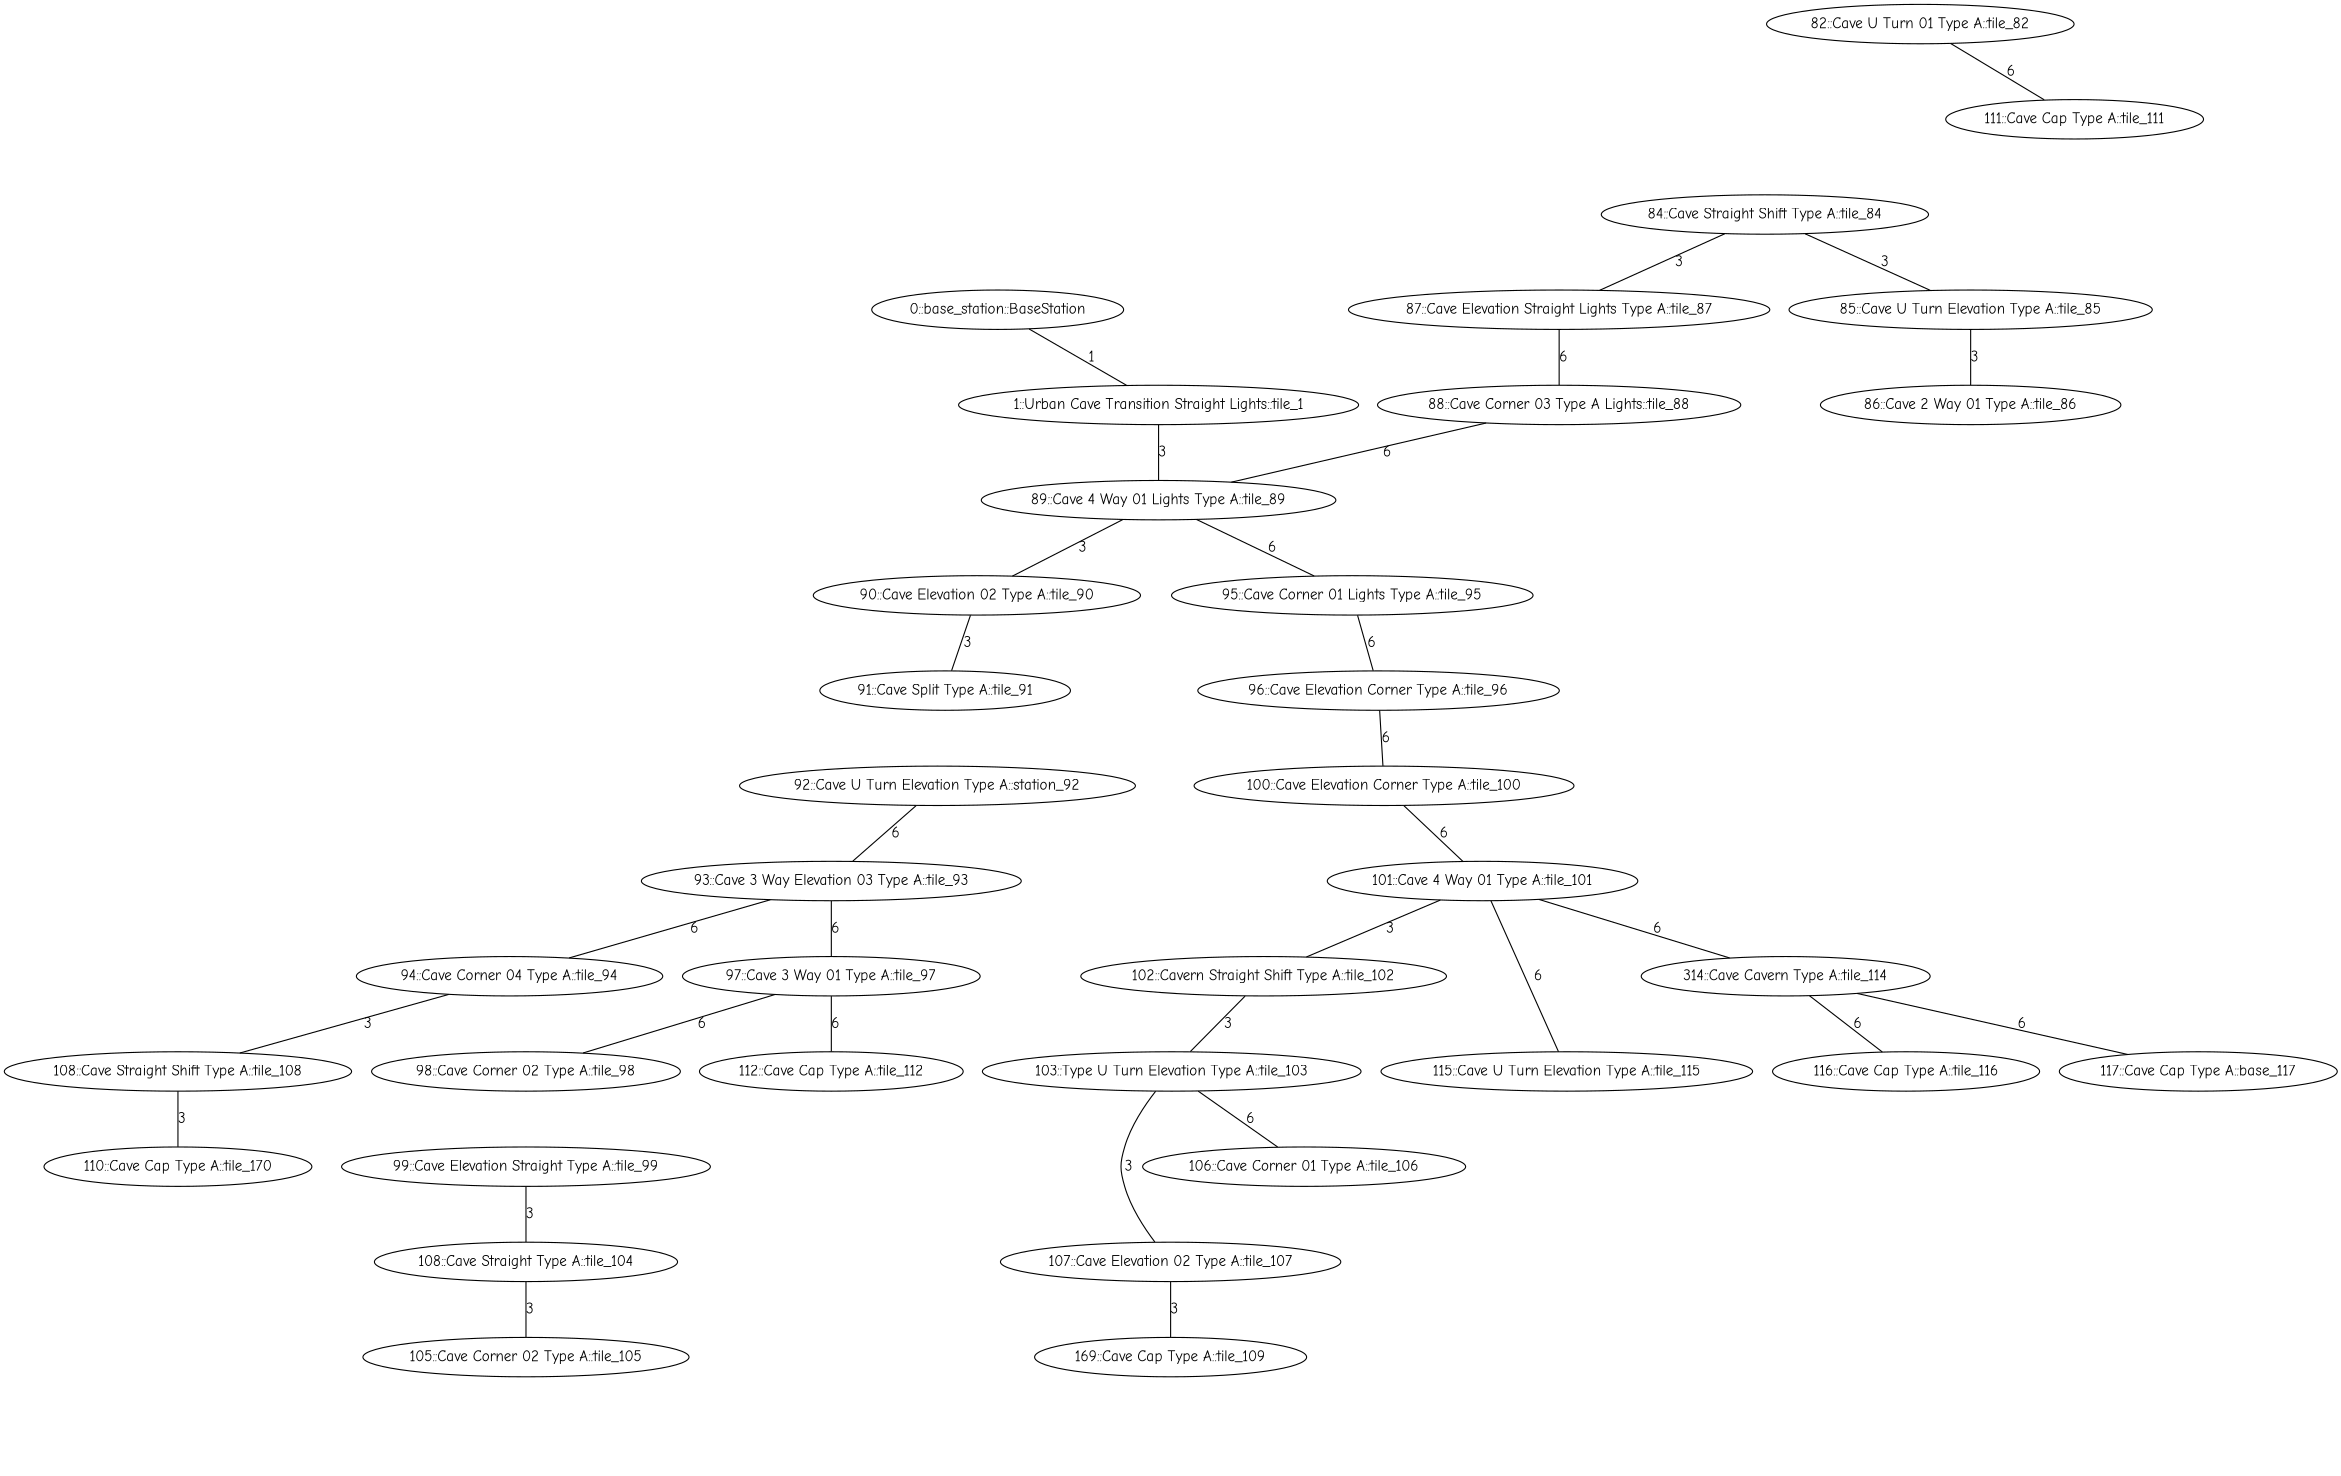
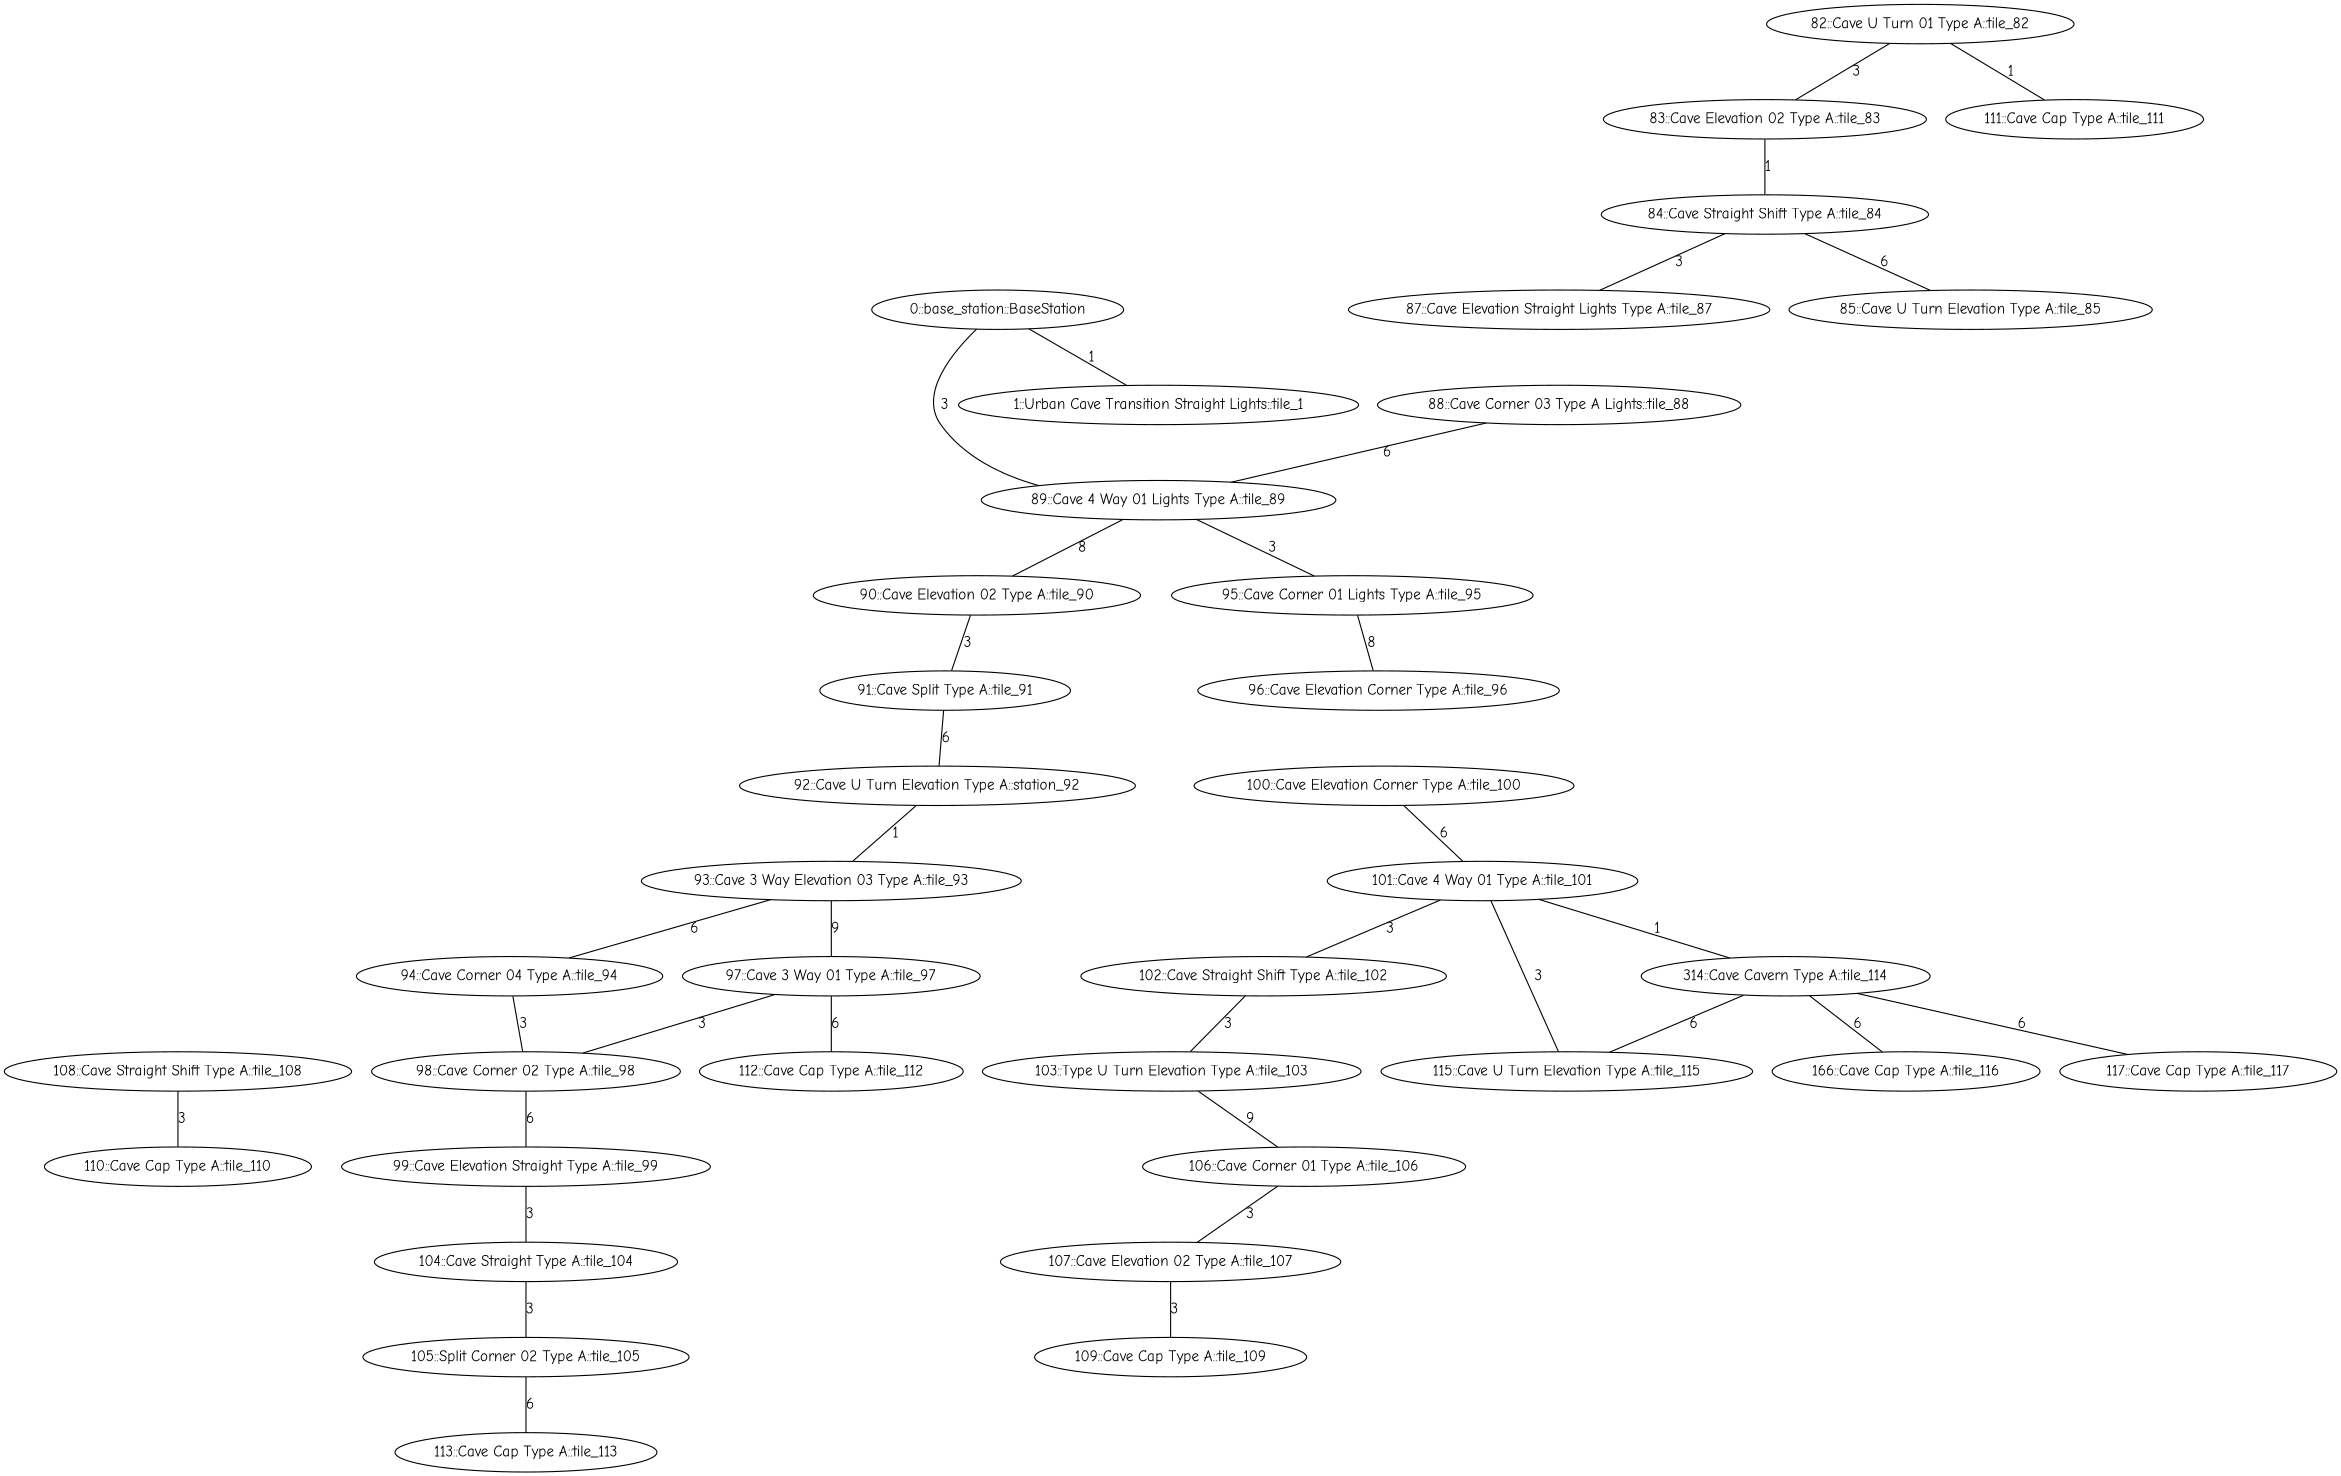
edge "82::Cave U Turn 01 Type A::tile_82" -- "111::Cave Cap Type A::tile_111": label "6" -> "1"
node "83::Cave Elevation 02 Type A::tile_83": added
edge "84::Cave Straight Shift Type A::tile_84" -- "85::Cave U Turn Elevation Type A::tile_85": label "3" -> "6"
edge "87::Cave Elevation Straight Lights Type A::tile_87" -- "88::Cave Corner 03 Type A Lights::tile_88": removed, label "6"
node "86::Cave 2 Way 01 Type A::tile_86": removed
edge "1::Urban Cave Transition Straight Lights::tile_1" -- "89::Cave 4 Way 01 Lights Type A::tile_89": now "0::base_station::BaseStation" -- "89::Cave 4 Way 01 Lights Type A::tile_89"
edge "89::Cave 4 Way 01 Lights Type A::tile_89" -- "90::Cave Elevation 02 Type A::tile_90": label "3" -> "8"
edge "89::Cave 4 Way 01 Lights Type A::tile_89" -- "95::Cave Corner 01 Lights Type A::tile_95": label "6" -> "3"
edge "95::Cave Corner 01 Lights Type A::tile_95" -- "96::Cave Elevation Corner Type A::tile_96": label "6" -> "8"
edge "91::Cave Split Type A::tile_91" -- "92::Cave U Turn Elevation Type A::station_92": added, label "6"
edge "96::Cave Elevation Corner Type A::tile_96" -- "100::Cave Elevation Corner Type A::tile_100": removed, label "6"
edge "92::Cave U Turn Elevation Type A::station_92" -- "93::Cave 3 Way Elevation 03 Type A::tile_93": label "6" -> "1"
edge "93::Cave 3 Way Elevation 03 Type A::tile_93" -- "97::Cave 3 Way 01 Type A::tile_97": label "6" -> "9"
edge "101::Cave 4 Way 01 Type A::tile_101" -- "314::Cave Cavern Type A::tile_114": label "6" -> "1"
node "102::Cavern Straight Shift Type A::tile_102": label "102::Cavern Straight Shift Type A::tile_102" -> "102::Cave Straight Shift Type A::tile_102"
edge "101::Cave 4 Way 01 Type A::tile_101" -- "115::Cave U Turn Elevation Type A::tile_115": label "6" -> "3"
edge "94::Cave Corner 04 Type A::tile_94" -- "108::Cave Straight Shift Type A::tile_108": now "94::Cave Corner 04 Type A::tile_94" -- "98::Cave Corner 02 Type A::tile_98"
edge "97::Cave 3 Way 01 Type A::tile_97" -- "98::Cave Corner 02 Type A::tile_98": label "6" -> "3"
edge "314::Cave Cavern Type A::tile_114" -- "115::Cave U Turn Elevation Type A::tile_115": added, label "6"
node "116::Cave Cap Type A::tile_116": label "116::Cave Cap Type A::tile_116" -> "166::Cave Cap Type A::tile_116"
node "117::Cave Cap Type A::base_117": label "117::Cave Cap Type A::base_117" -> "117::Cave Cap Type A::tile_117"
edge "98::Cave Corner 02 Type A::tile_98" -- "99::Cave Elevation Straight Type A::tile_99": added, label "6"
edge "103::Type U Turn Elevation Type A::tile_103" -- "106::Cave Corner 01 Type A::tile_106": label "6" -> "9"
edge "103::Type U Turn Elevation Type A::tile_103" -- "107::Cave Elevation 02 Type A::tile_107": now "106::Cave Corner 01 Type A::tile_106" -- "107::Cave Elevation 02 Type A::tile_107"
node "110::Cave Cap Type A::tile_170": label "110::Cave Cap Type A::tile_170" -> "110::Cave Cap Type A::tile_110"
node "108::Cave Straight Type A::tile_104": label "108::Cave Straight Type A::tile_104" -> "104::Cave Straight Type A::tile_104"
node "105::Cave Corner 02 Type A::tile_105": label "105::Cave Corner 02 Type A::tile_105" -> "105::Split Corner 02 Type A::tile_105"
node "169::Cave Cap Type A::tile_109": label "169::Cave Cap Type A::tile_109" -> "109::Cave Cap Type A::tile_109"
node "113::Cave Cap Type A::tile_113": added
